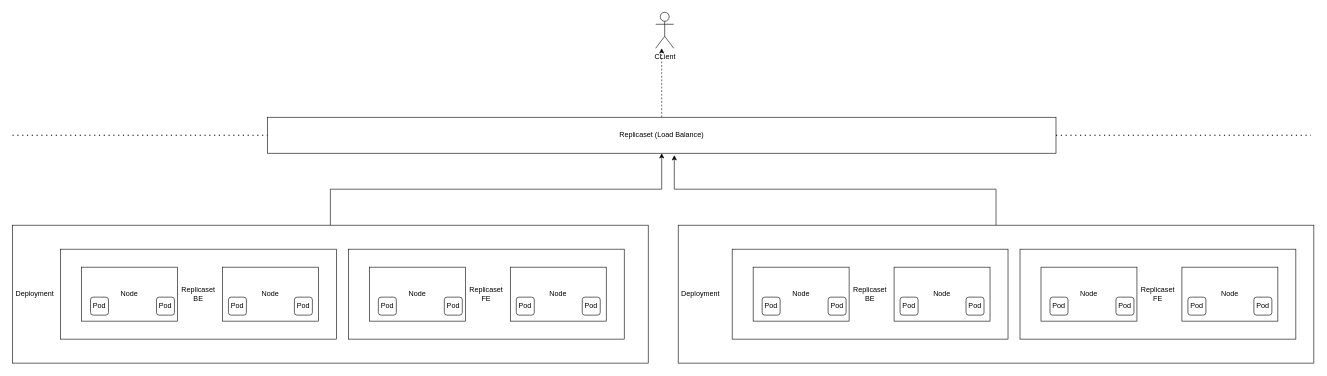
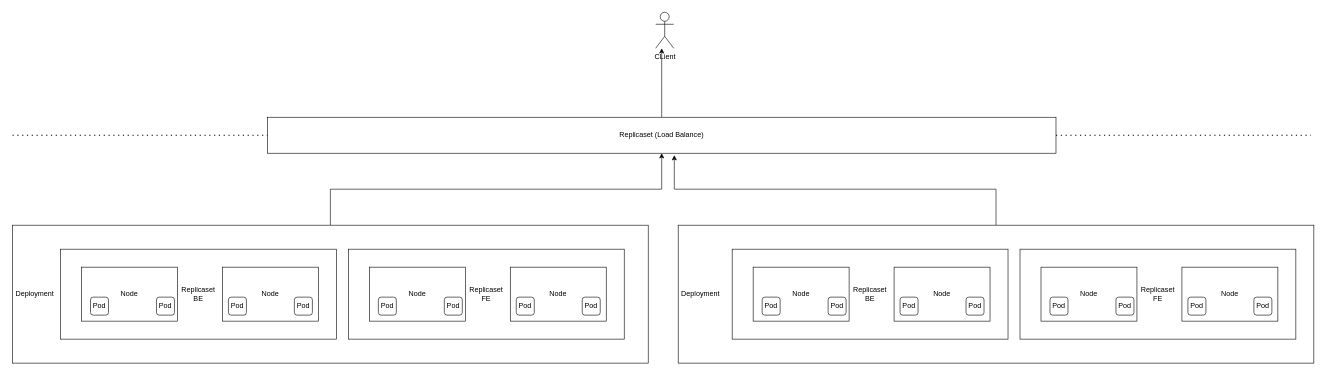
edge "Replicaset (Load Balance)" -> "CLient": style dashed -> solid
